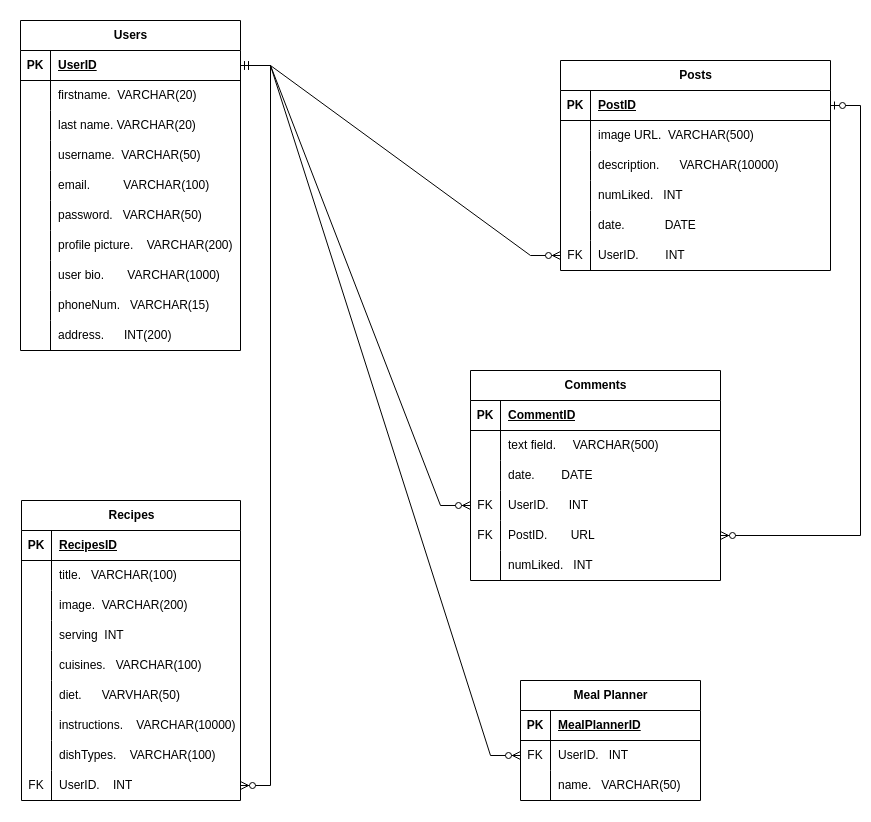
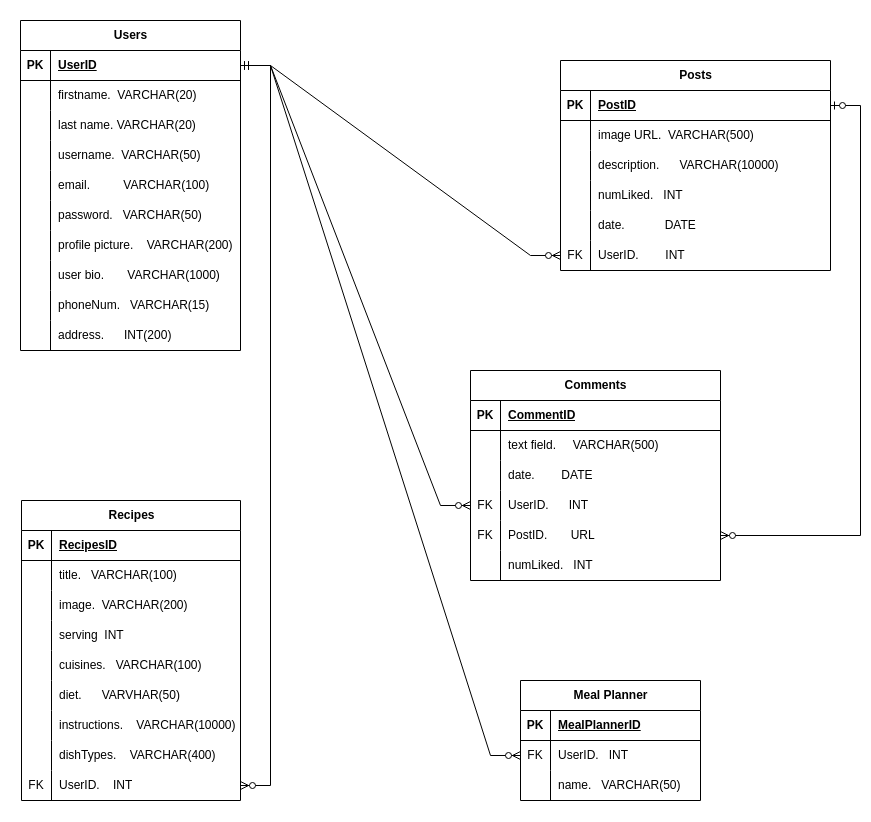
node "dishTypes. VARCHAR(100)": label "dishTypes. VARCHAR(100)" -> "dishTypes. VARCHAR(400)"
